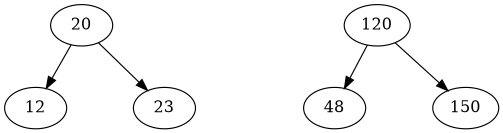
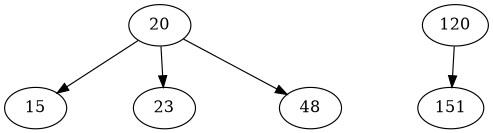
edge "120" -> "48": now "20" -> "48"
node "12": label "12" -> "15"
node "150": label "150" -> "151"
